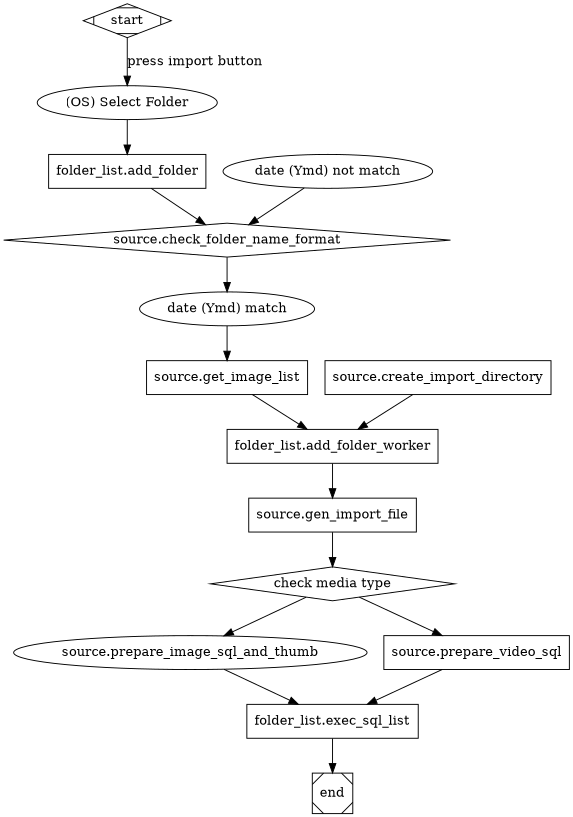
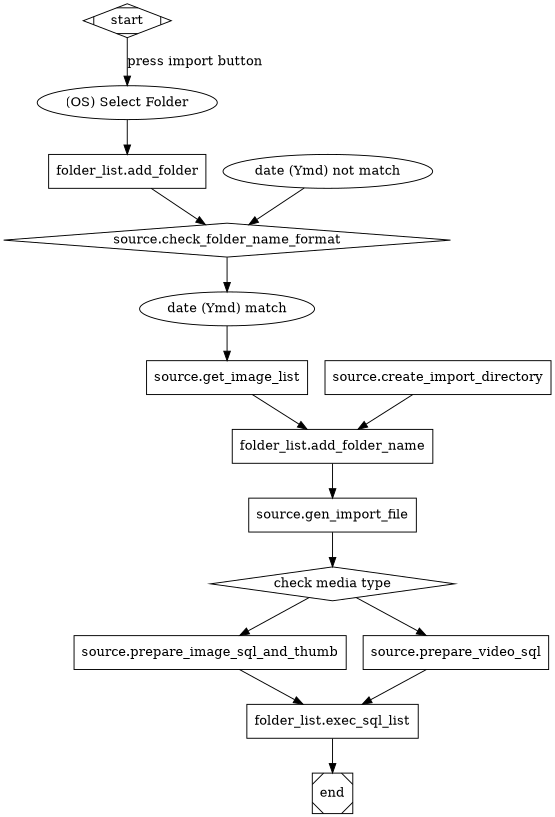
node "folder_list.add_folder_worker": label "folder_list.add_folder_worker" -> "folder_list.add_folder_name"
node "source.prepare_image_sql_and_thumb": shape ellipse -> box
